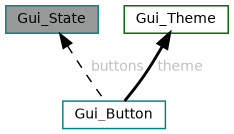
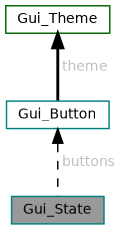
edge "Gui_Button" -> "Gui_State": reversed
